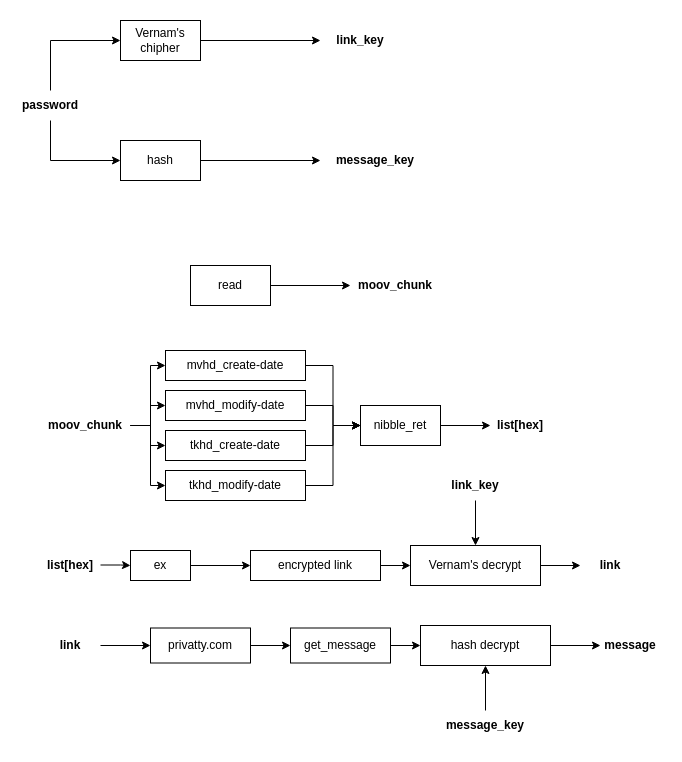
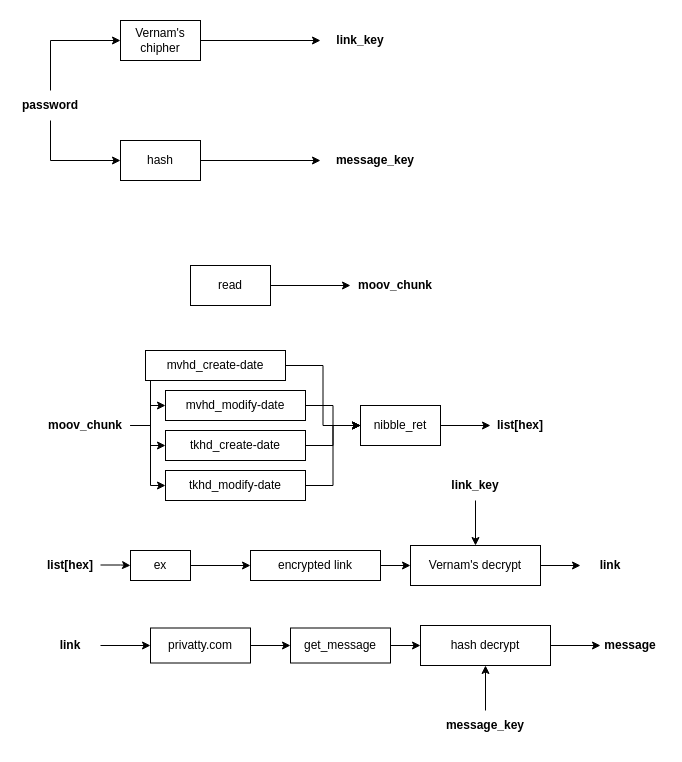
node "mvhd_create-date": moved (236, 366) -> (216, 366)
